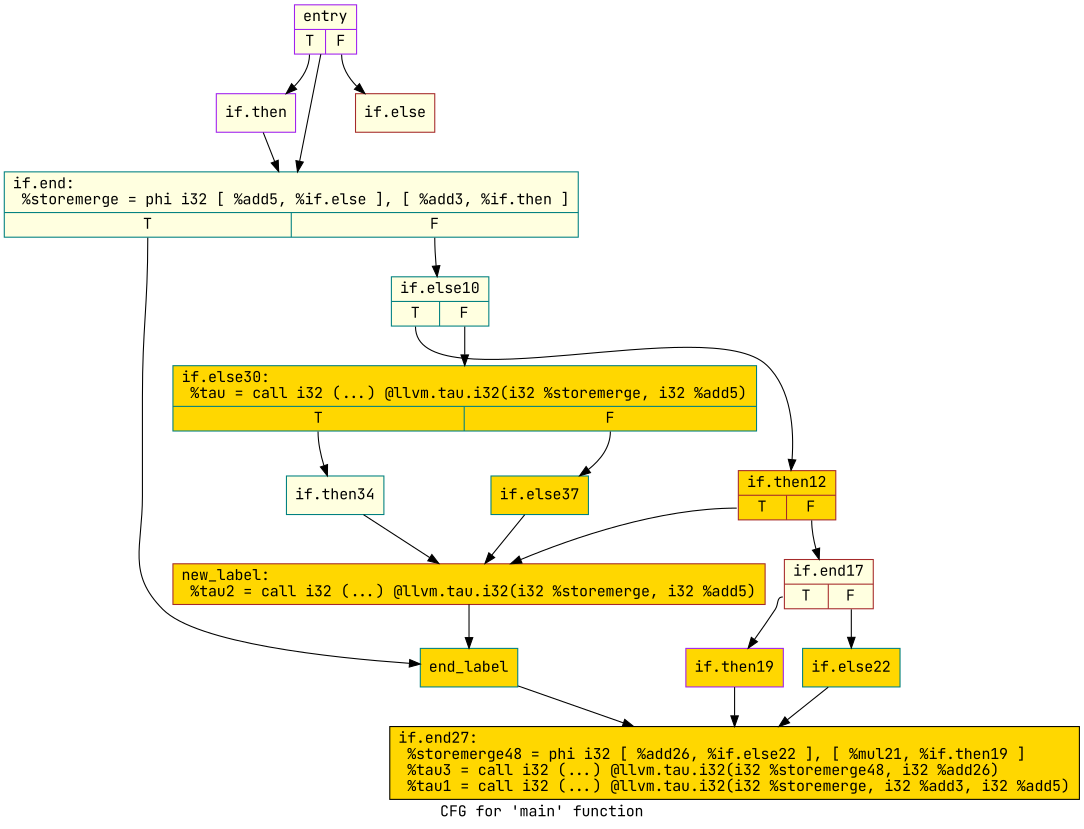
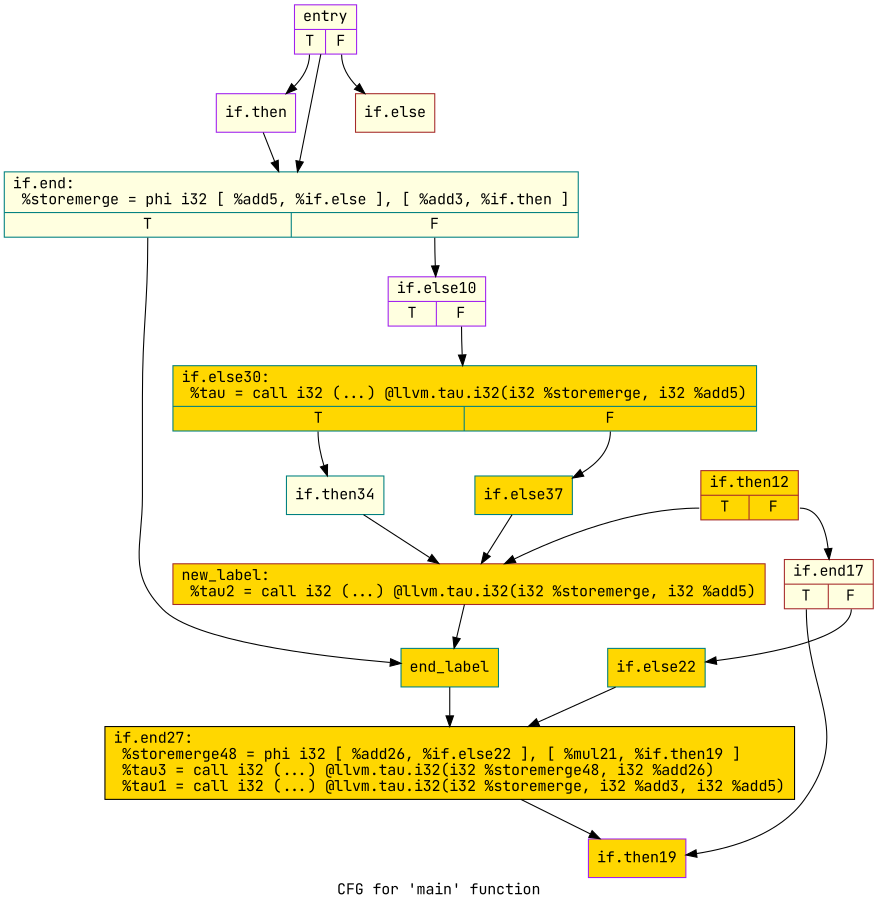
node "if.else10": color teal -> purple
edge "if.else10" -> "if.then12": removed
edge "if.then19" -> "if.end27:": reversed
